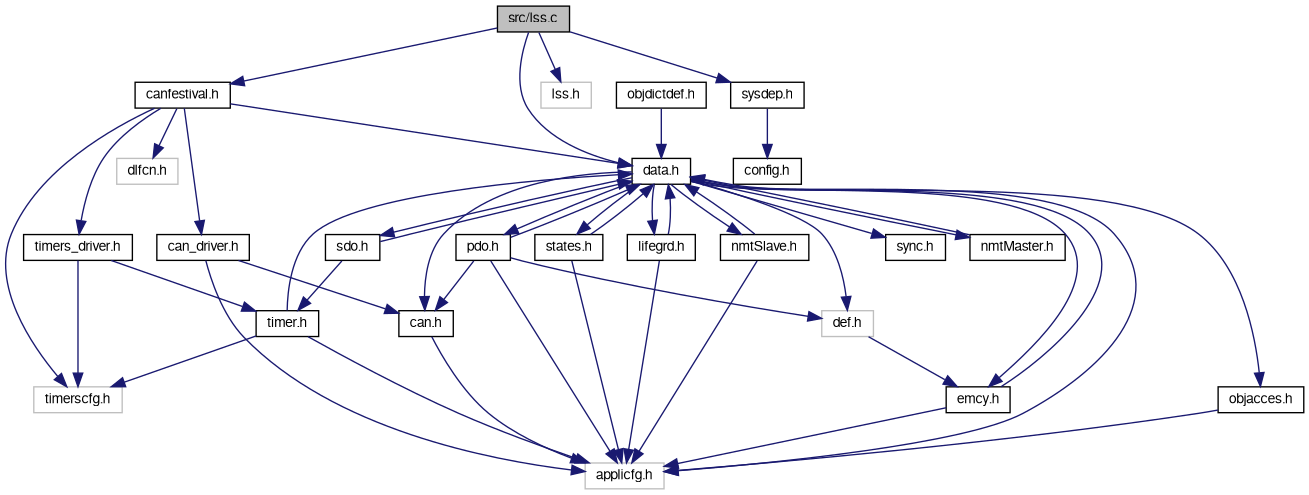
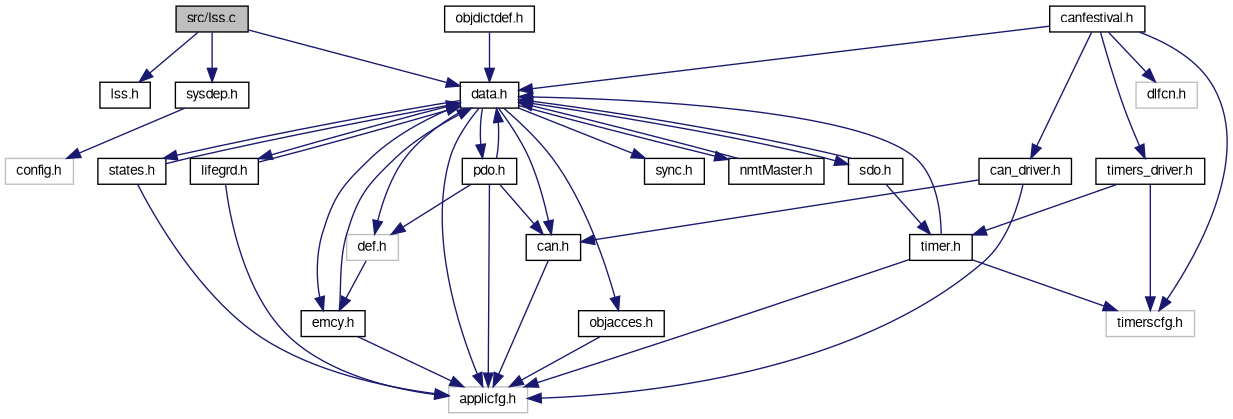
edge "src/lss.c" -> "canfestival.h": removed
node "lss.h": color grey75 -> black
node "config.h": color black -> grey75
node "nmtSlave.h": removed
